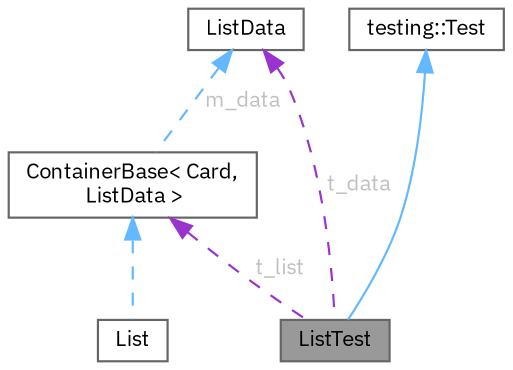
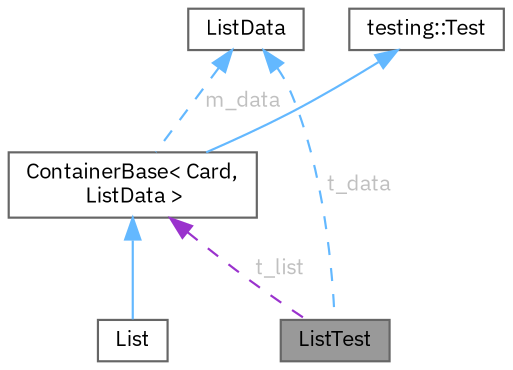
edge "ListTest" -> "ListData": color darkorchid3 -> steelblue1
edge "ListTest" -> "testing::Test": now "ContainerBase< Card, ListData >" -> "testing::Test"
edge "List" -> "ContainerBase< Card, ListData >": style dashed -> solid
